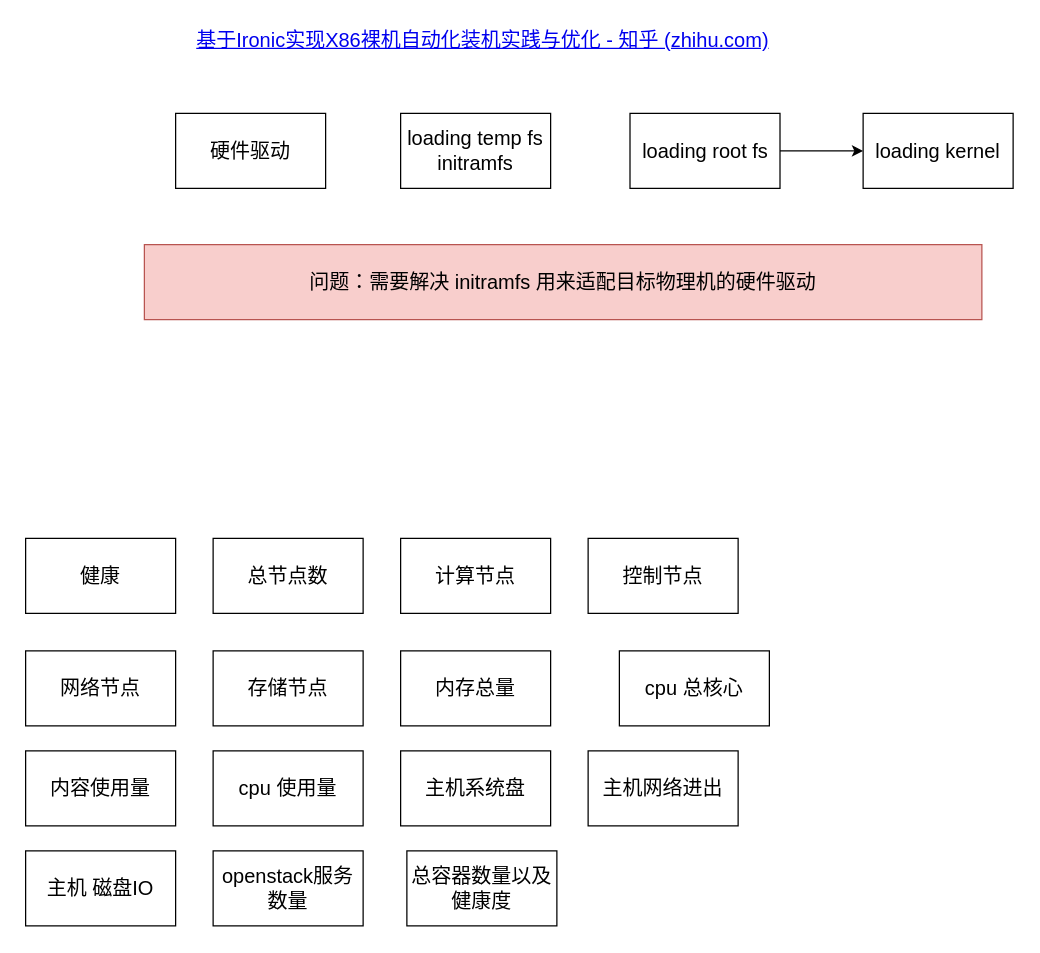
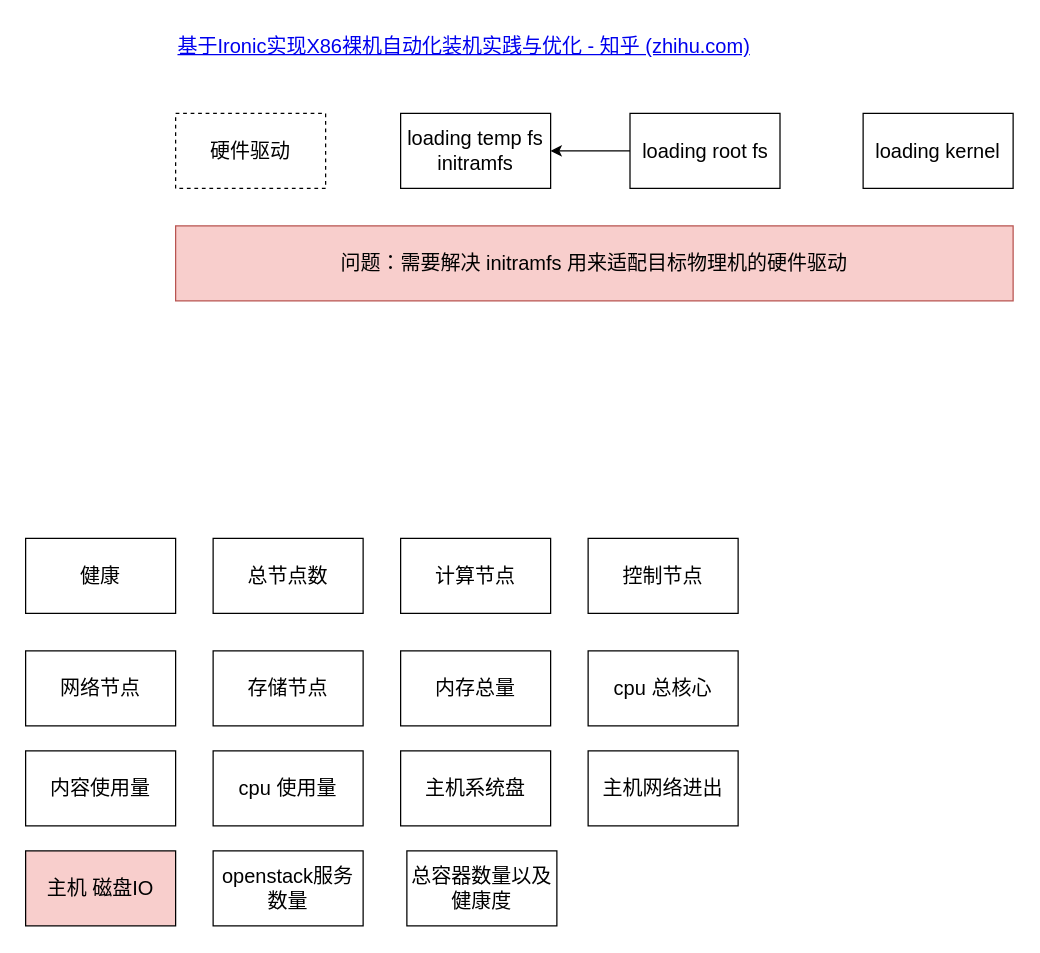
node "基于Ironic实现X86裸机自动化装机实践与优化 - 知乎 (zhihu.com)": moved (501, 44) -> (482, 51)
node "硬件驱动": style solid -> dashed
edge "loading root fs" -> "loading kernel": now "loading root fs" -> "loading temp fsinitramfs"
node "问题：需要解决 initramfs 用来适配目标物理机的硬件驱动": moved (563, 282) -> (594, 263)
node "cpu 总核心": moved (694, 688) -> (663, 688)
node "主机 磁盘IO": fillcolor #ffffff -> #f8cecc
